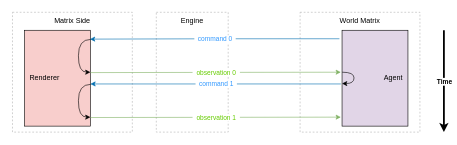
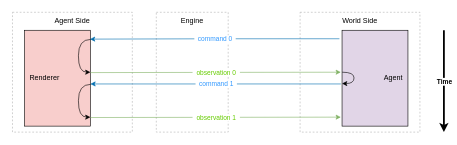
node "Matrix Side": label "Matrix Side" -> "Agent Side"
node "World Matrix": label "World Matrix" -> "World Side"
